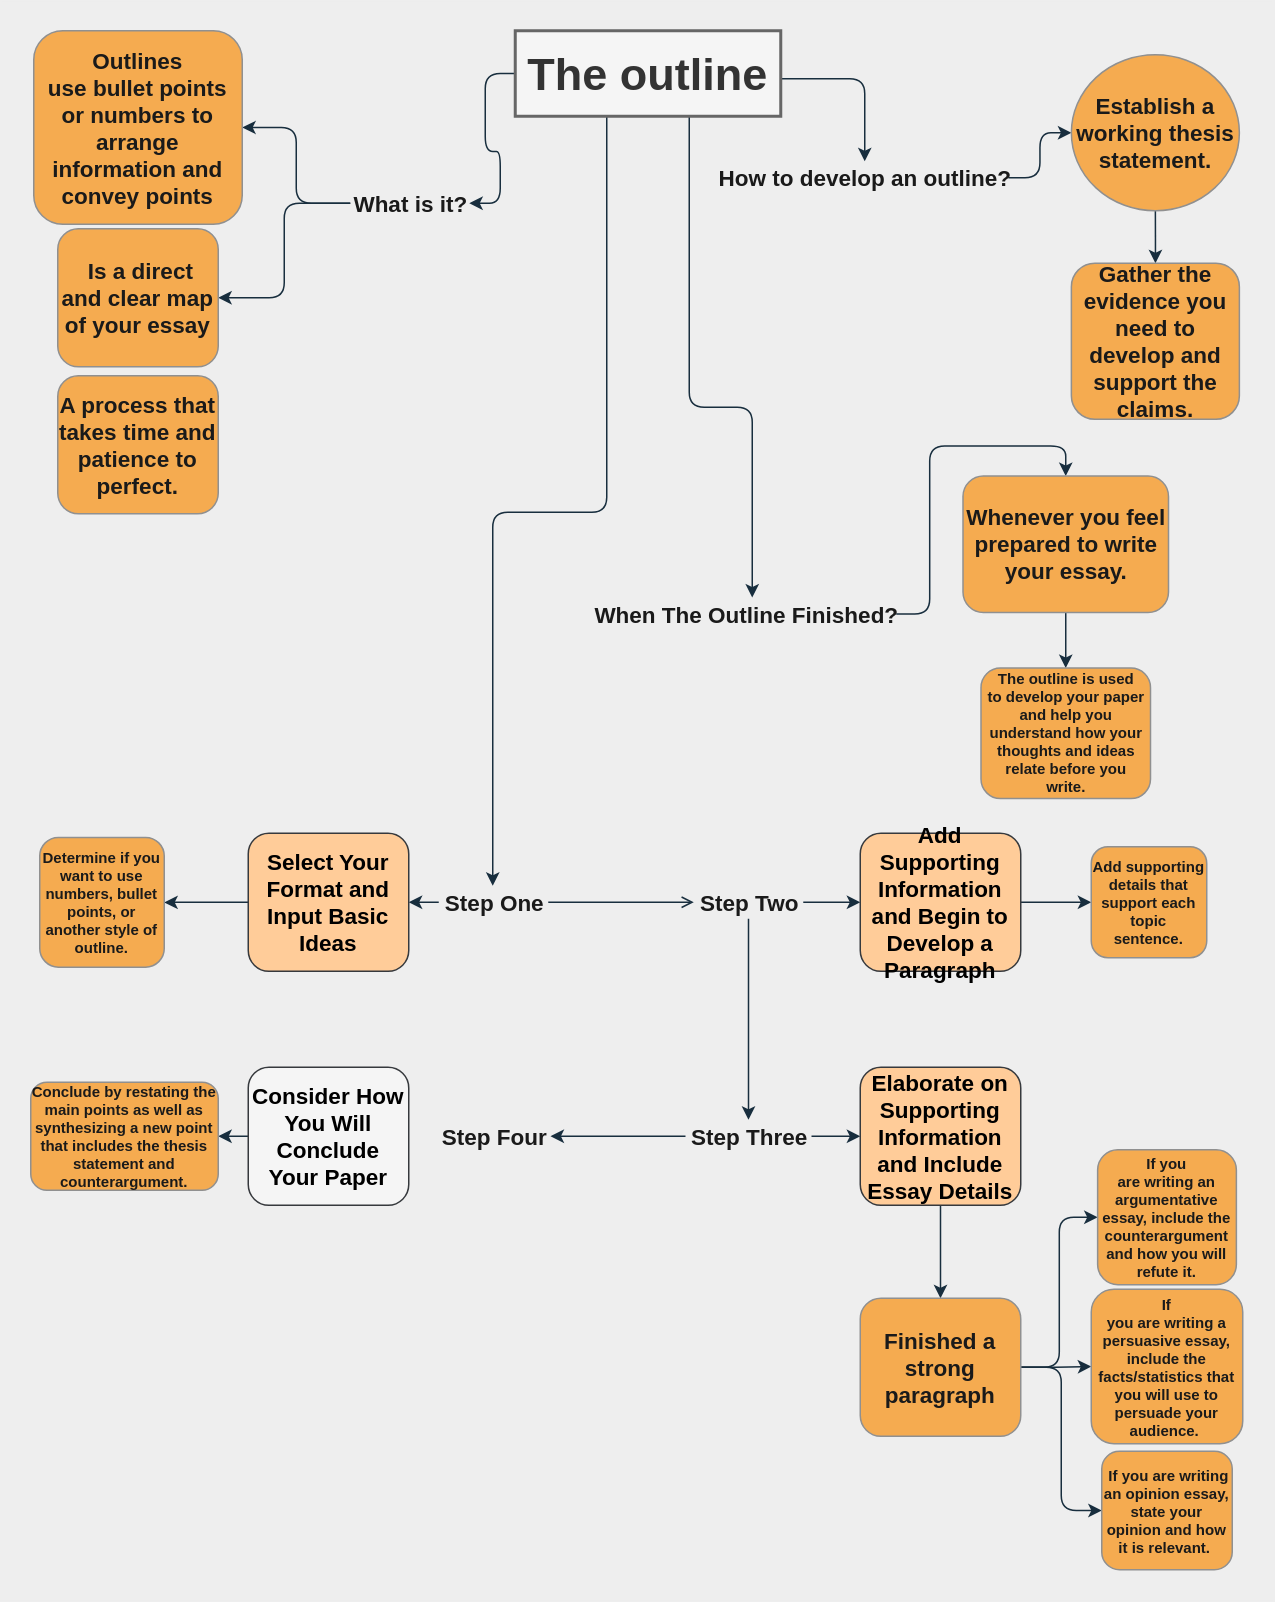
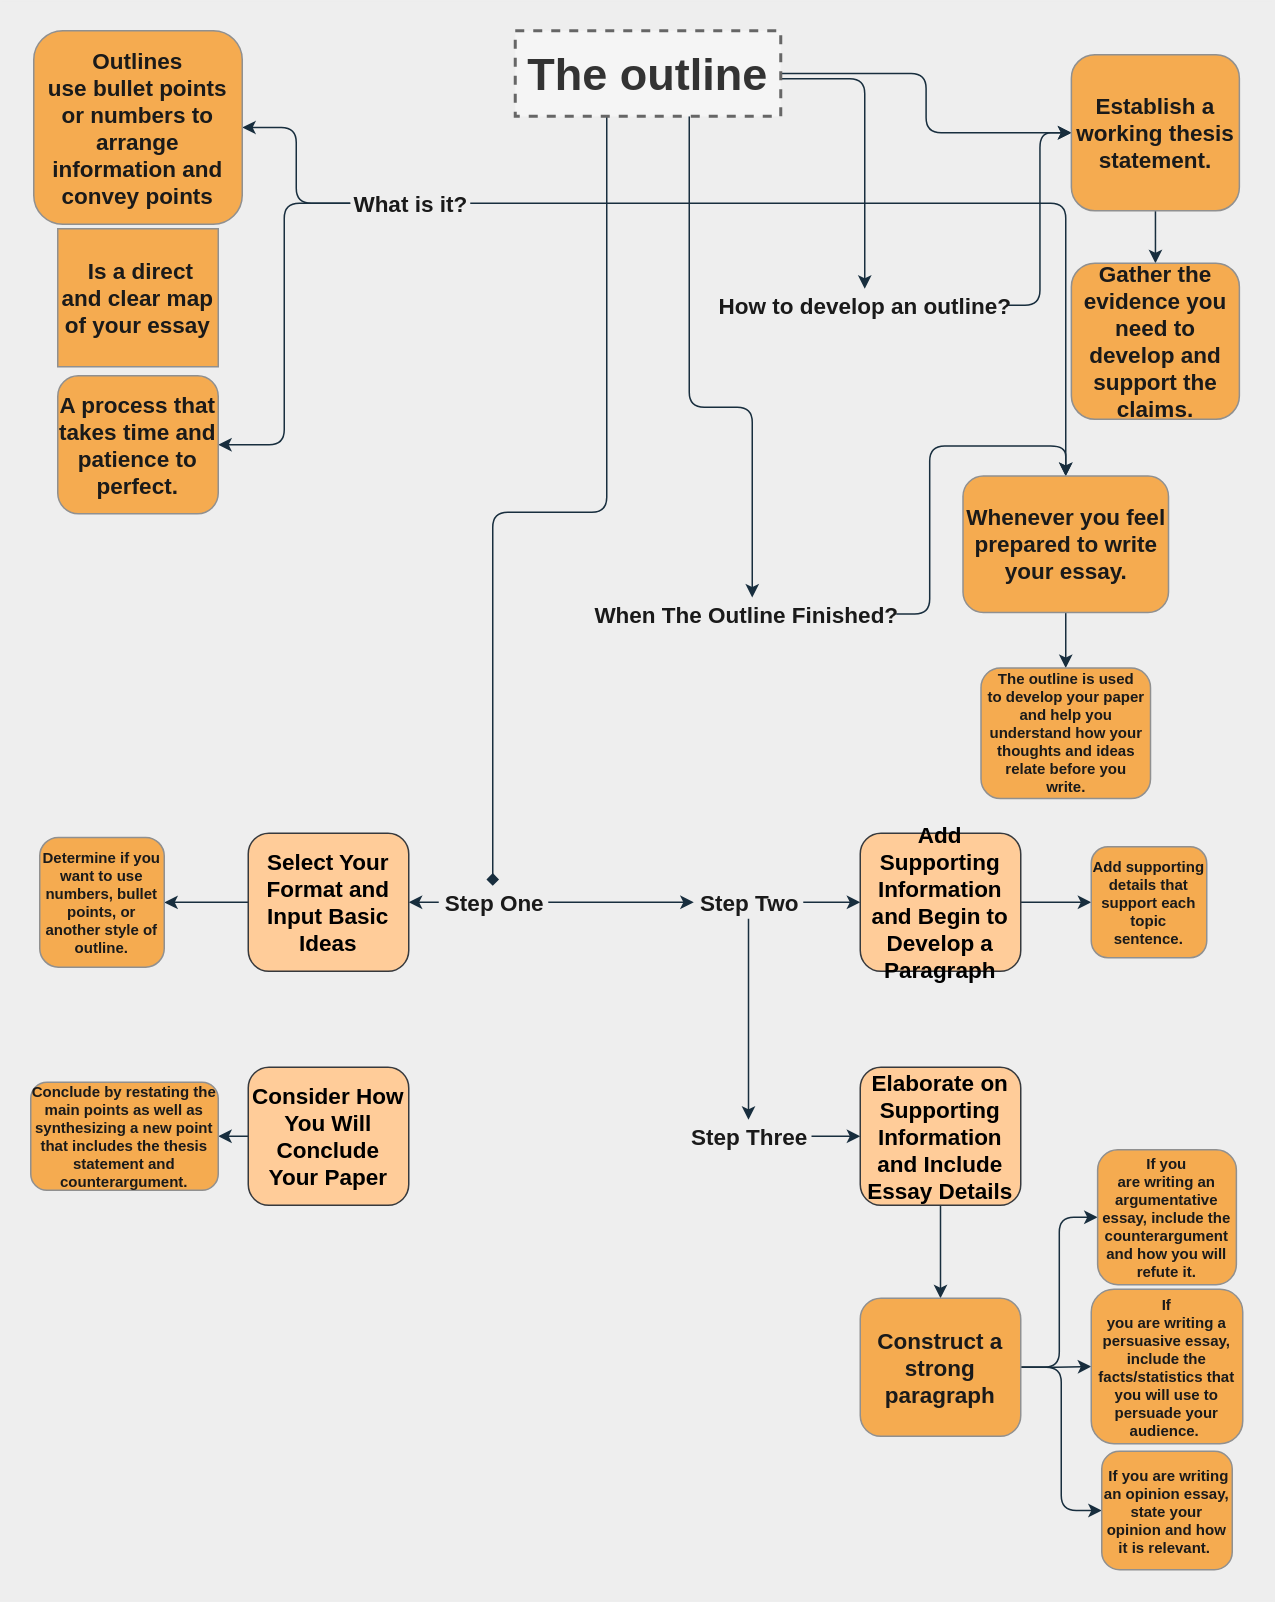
node "The outline": style solid -> dashed
edge "The outline" -> "What is it?": now "The outline" -> "Establish a working thesis statement."
node "Establish a working thesis statement.": shape ellipse -> rounded rectangle
node "How to develop an outline?": moved (865, 178) -> (865, 305)
node "Is a direct and clear map of your essay": shape rounded rectangle -> rectangle
edge "What is it?" -> "Is a direct and clear map of your essay": now "What is it?" -> "Whenever you feel prepared to write your essay."
edge "What is it?" -> "A process that takes time and patience to perfect.": added
edge "The outline" -> "Step One": arrowhead classic -> diamond
edge "Step One" -> "Step Two": arrowhead open -> classic
node "Consider How You Will Conclude Your Paper": fillcolor #f5f5f5 -> #ffcc99
node "Step Four": removed
edge "Step Three" -> "Step Four": removed
node "Finished a strong paragraph": label "Finished a strong paragraph" -> "Construct a strong paragraph"
